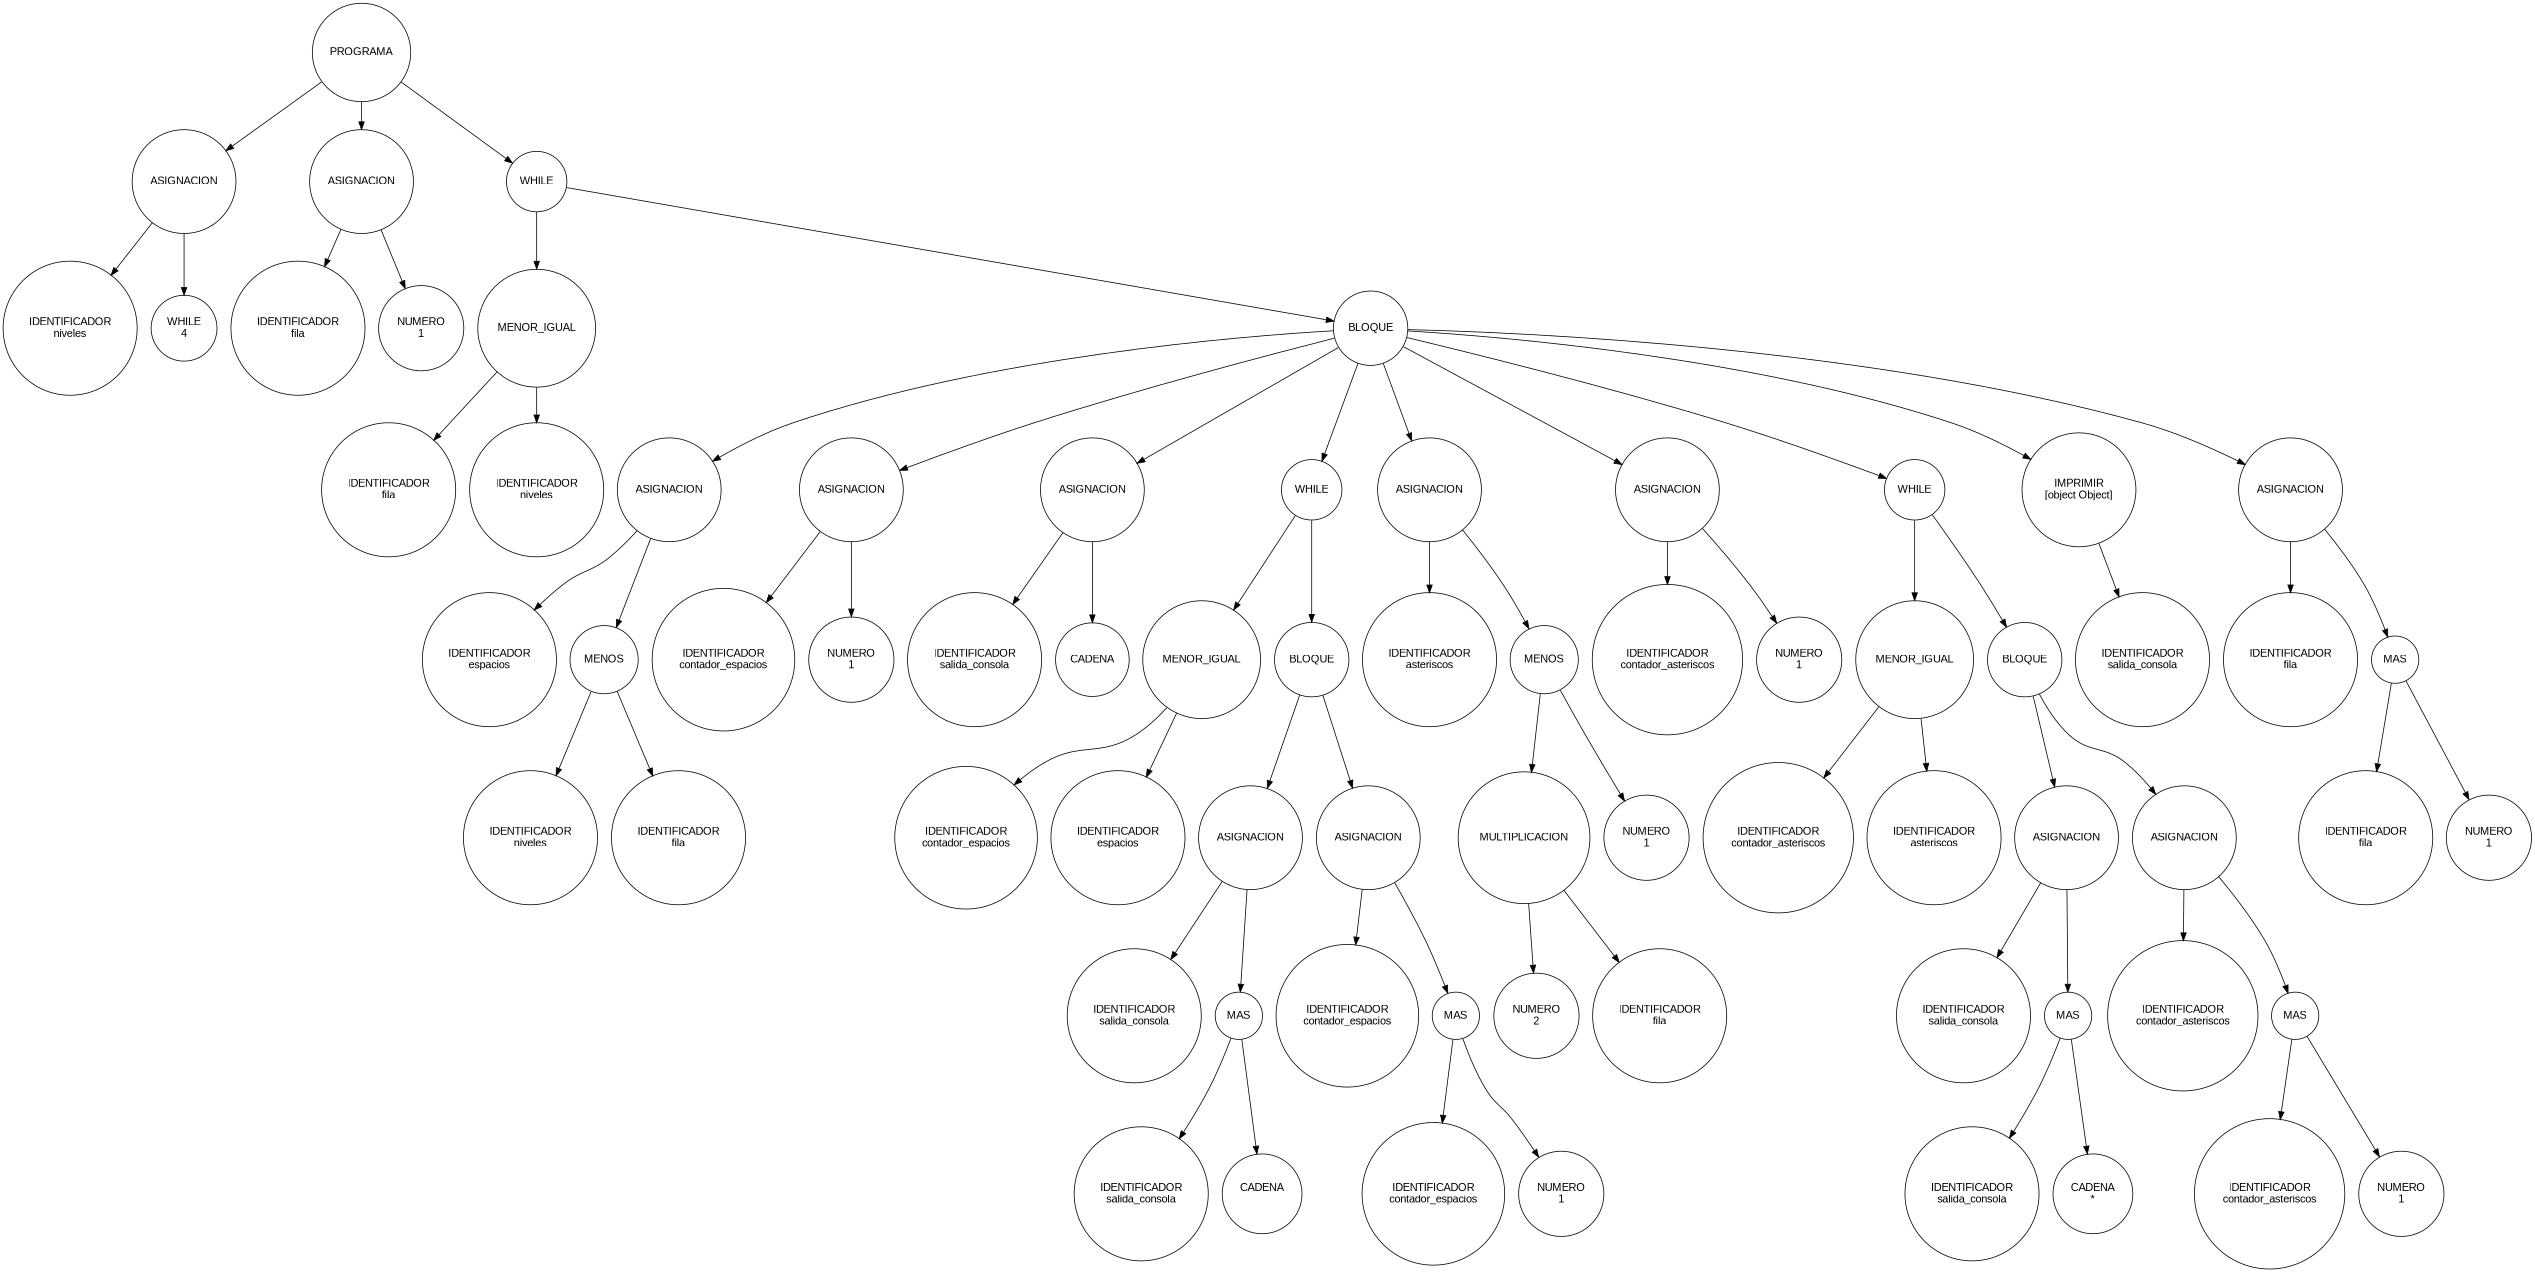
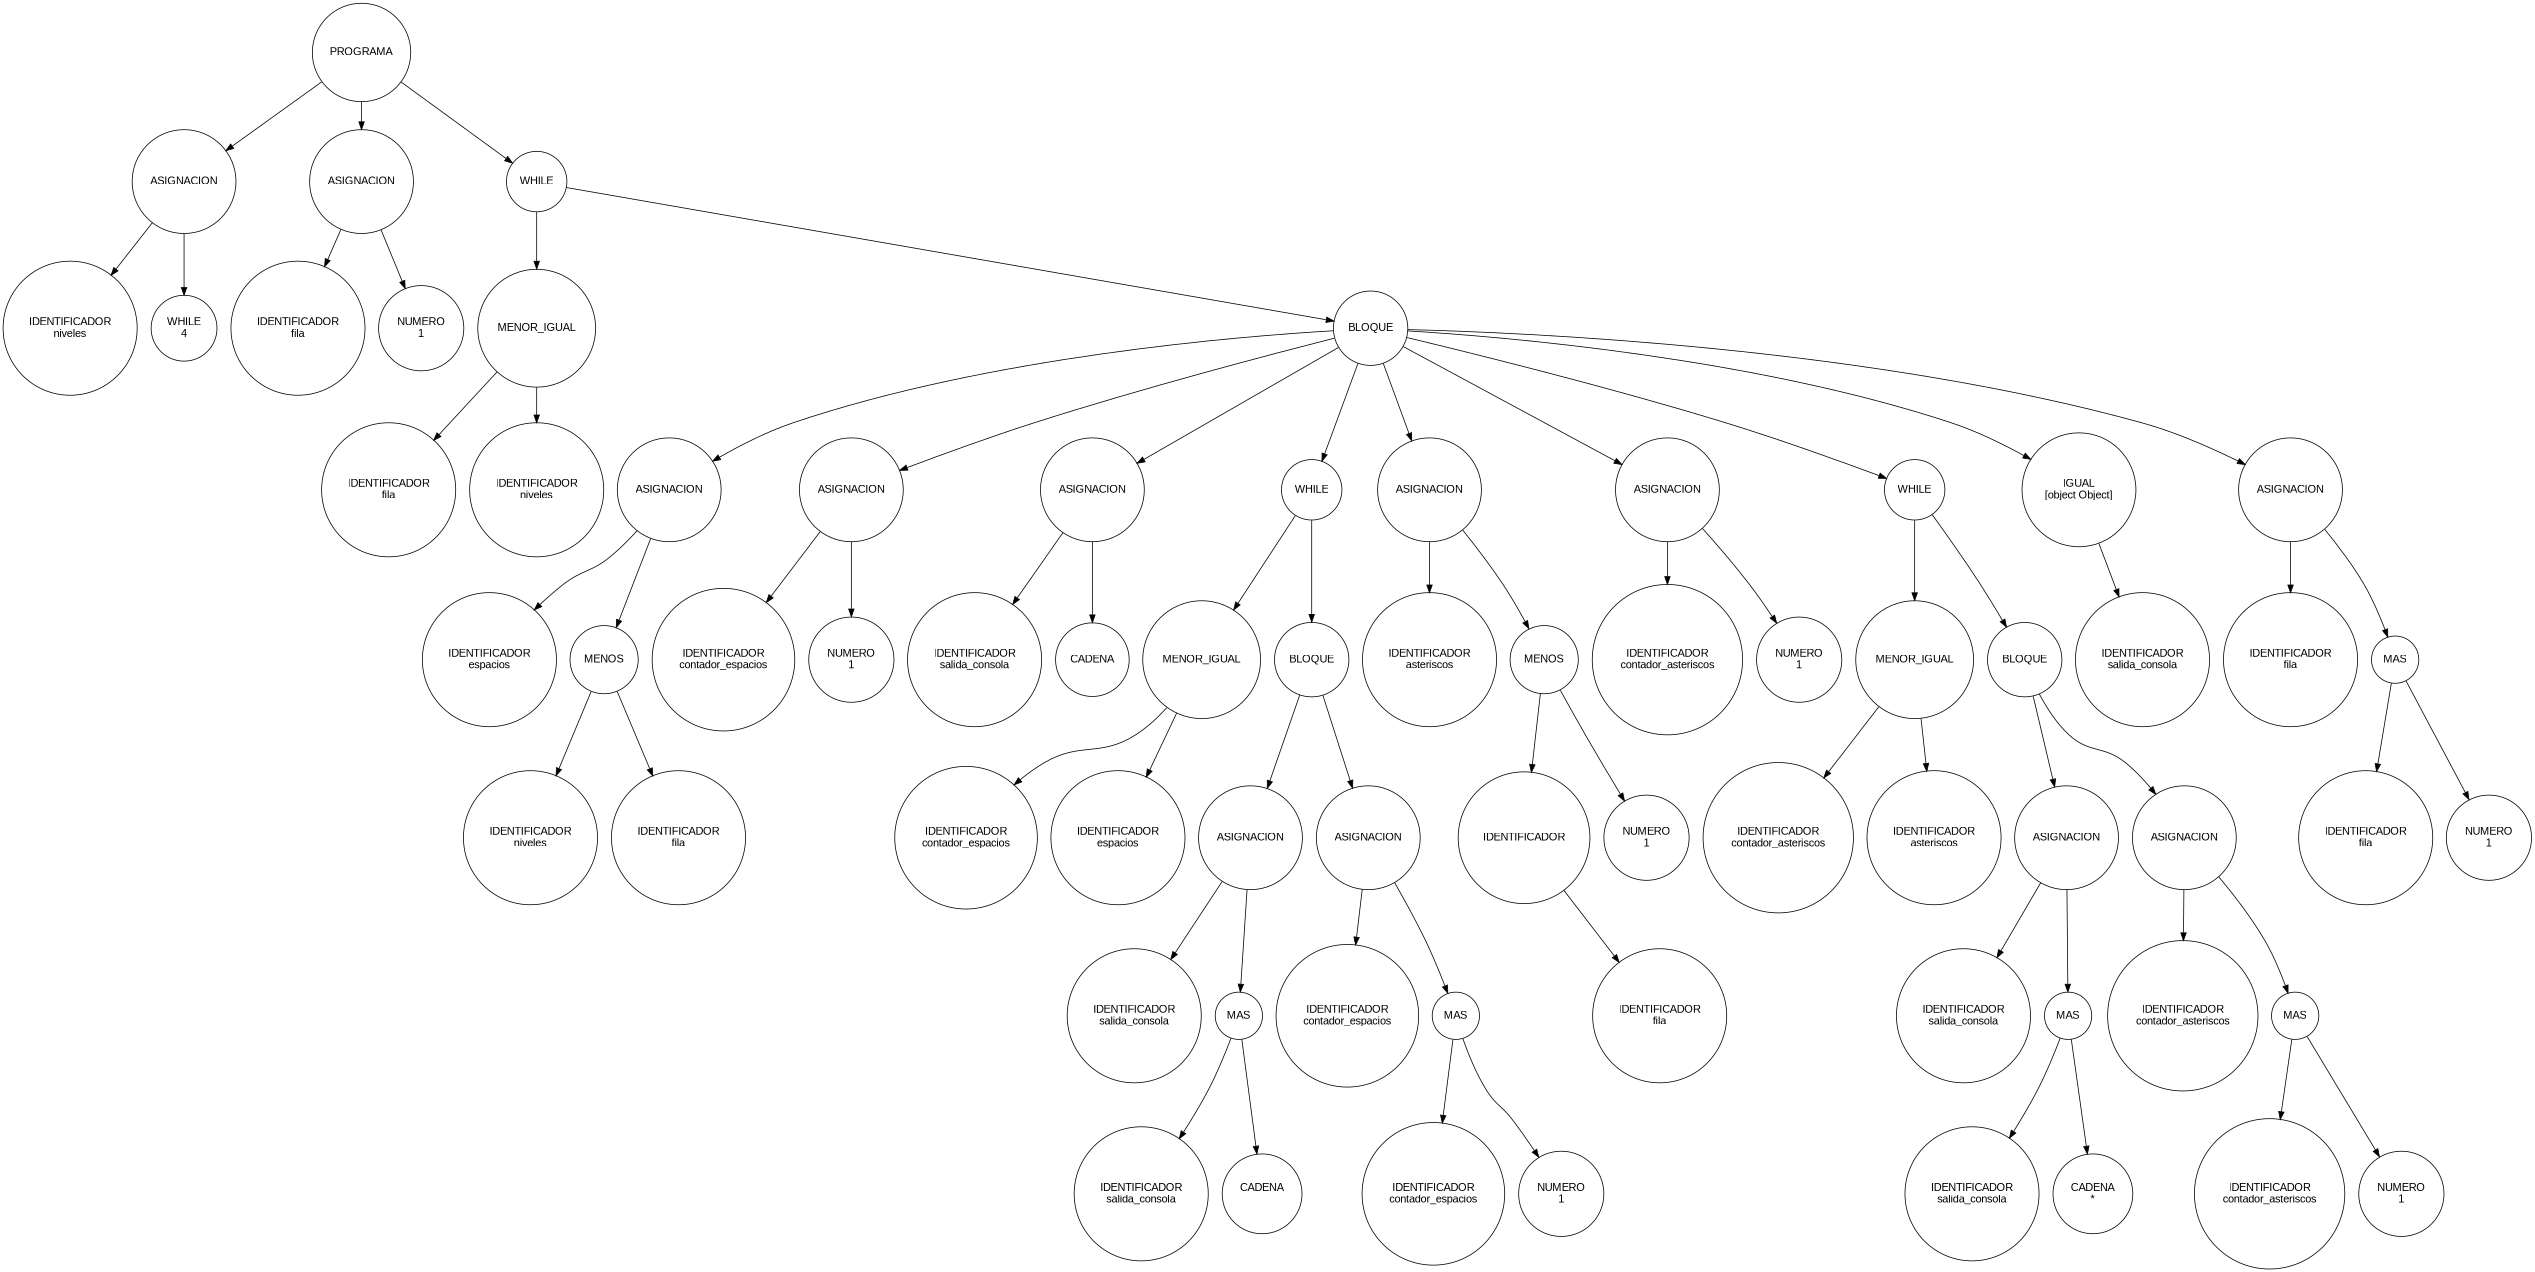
node "IMPRIMIR [object Object]": label "IMPRIMIR [object Object]" -> "IGUAL [object Object]"
node "MULTIPLICACION": label "MULTIPLICACION" -> "IDENTIFICADOR"
node "NUMERO 2": removed
